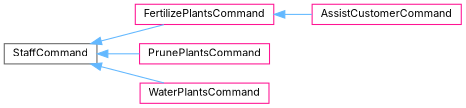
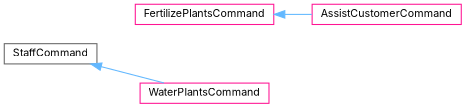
edge "FertilizePlantsCommand" -> "StaffCommand": removed
node "PrunePlantsCommand": removed
